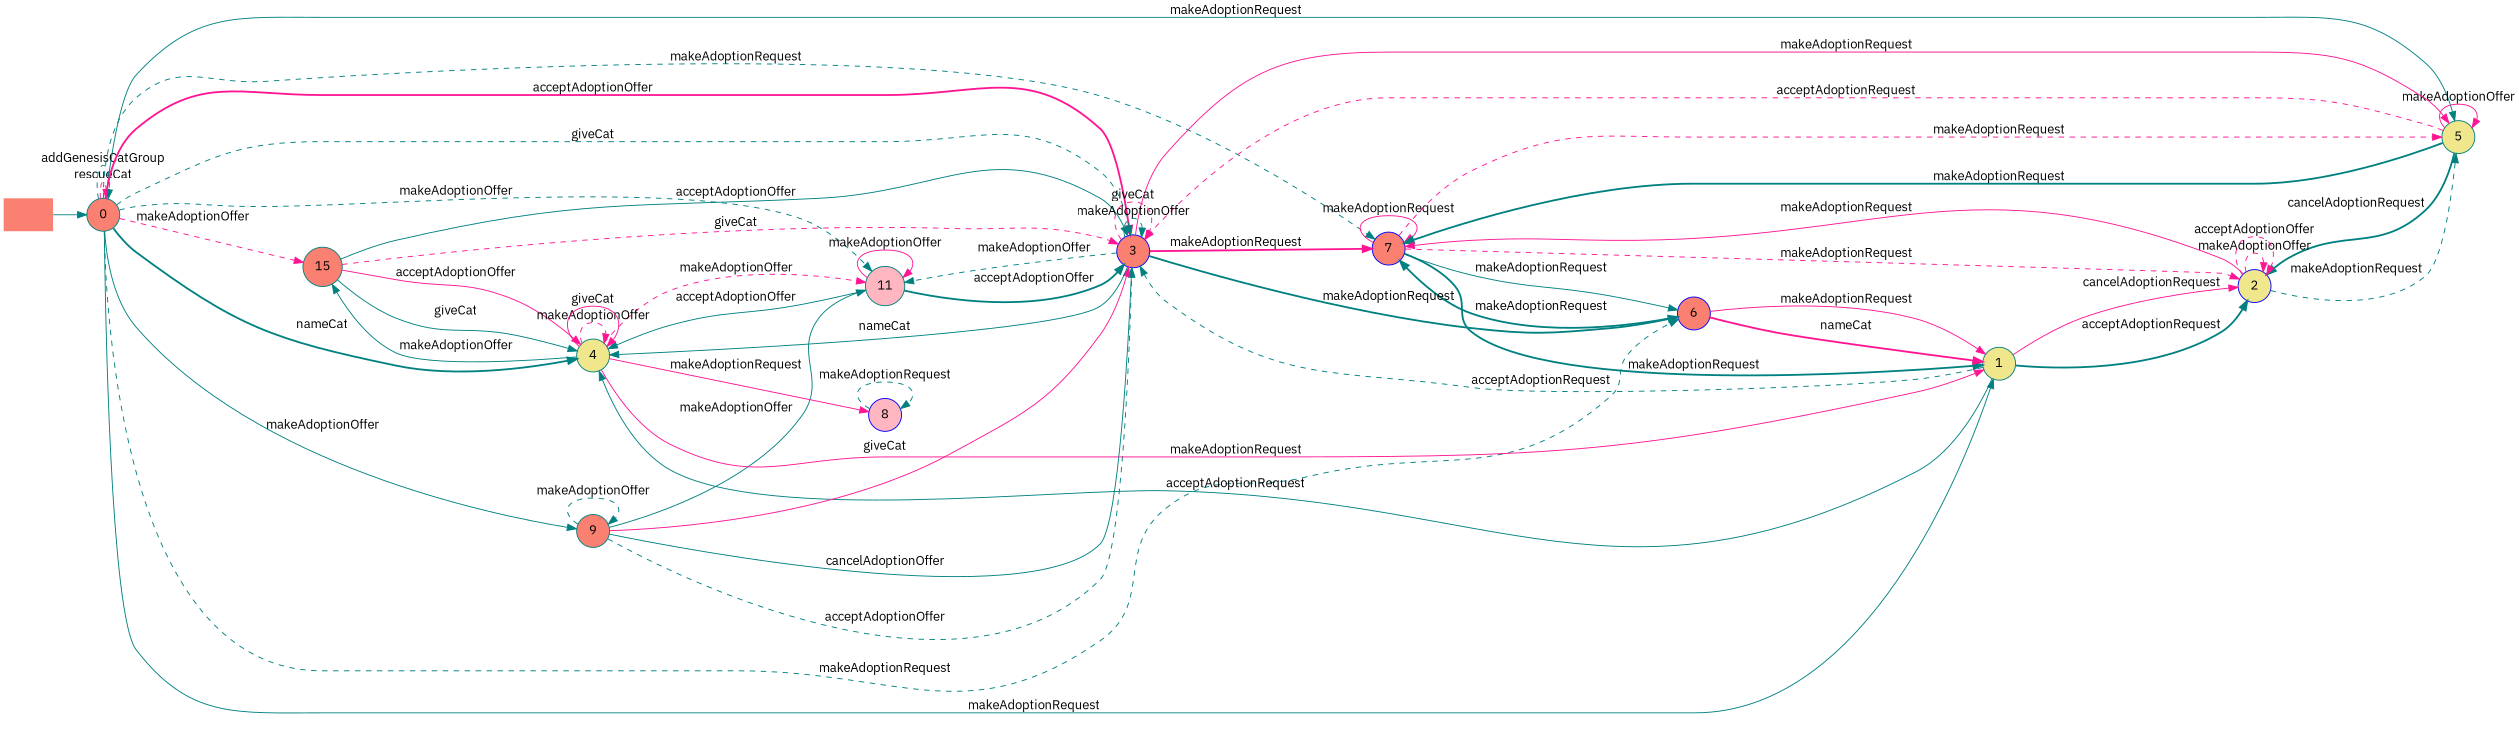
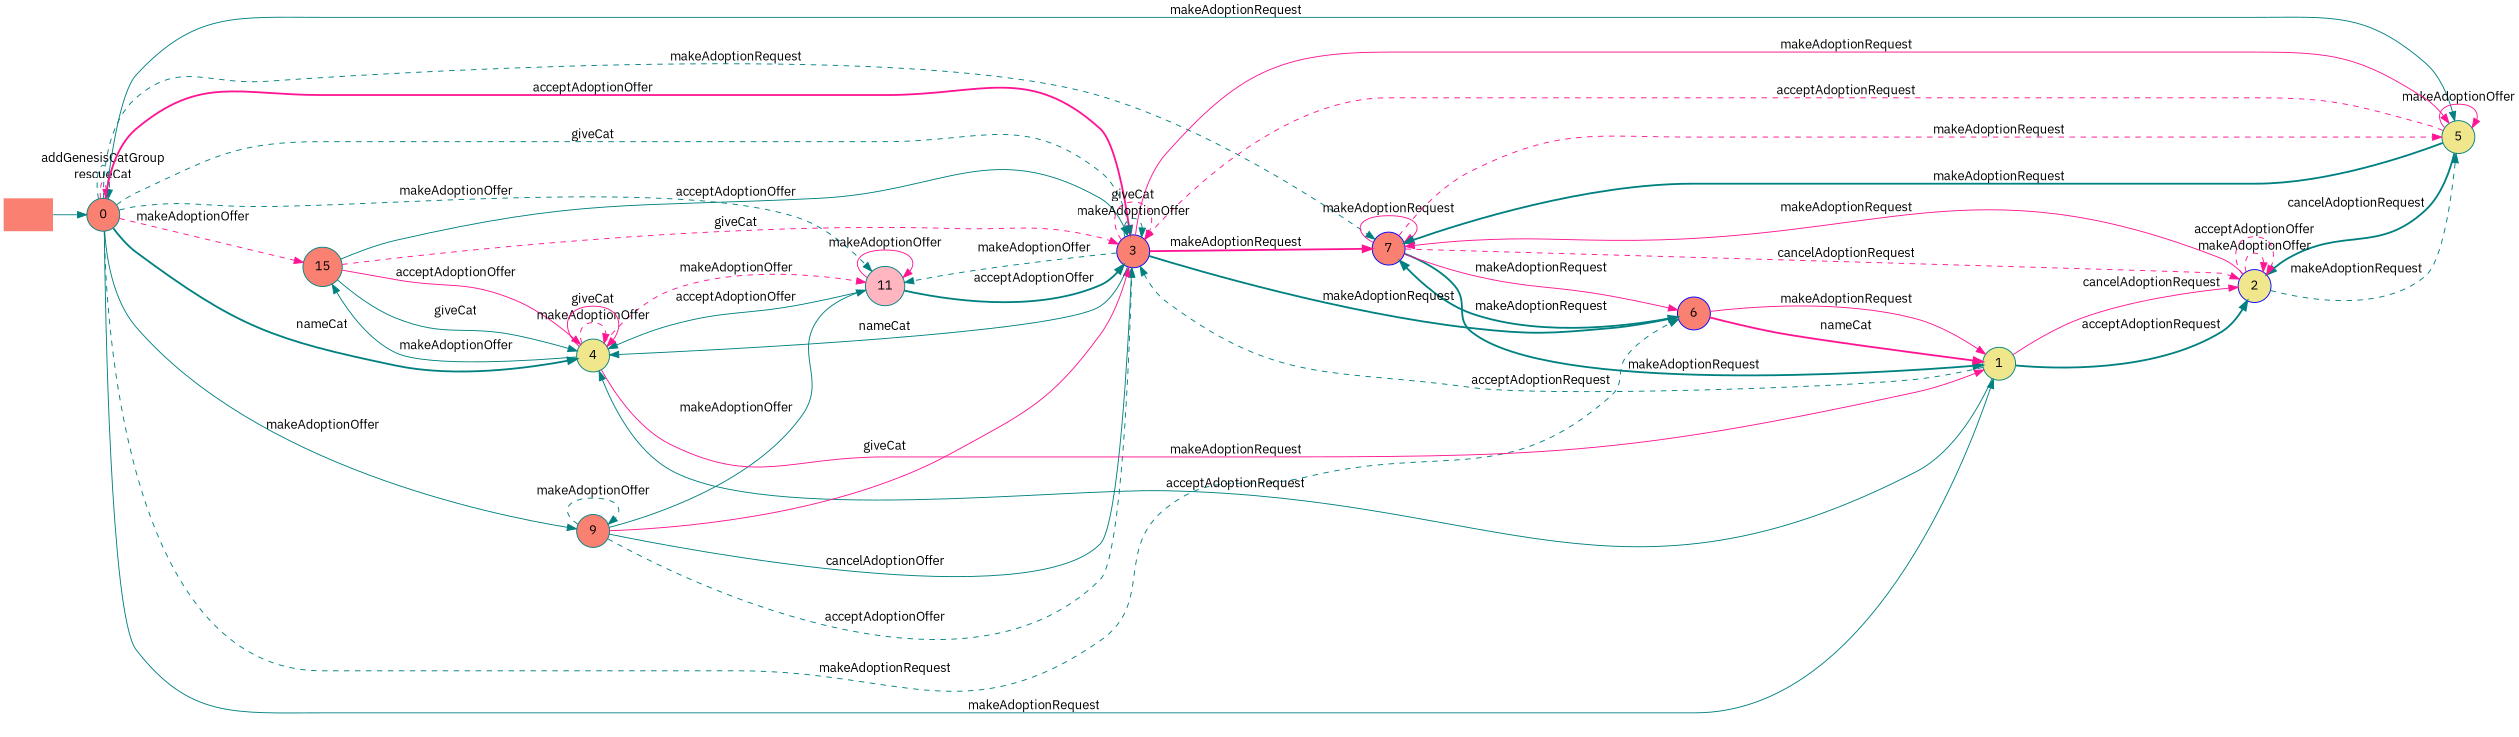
edge "7" -> "2": label "makeAdoptionRequest" -> "cancelAdoptionRequest"
edge "7" -> "6": color teal -> deeppink
node "8": removed
